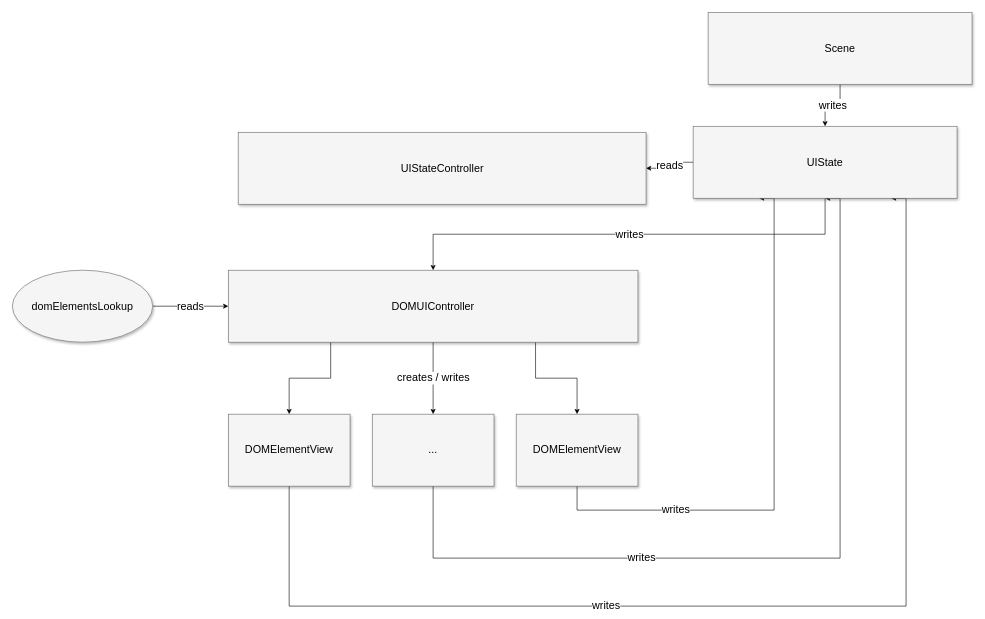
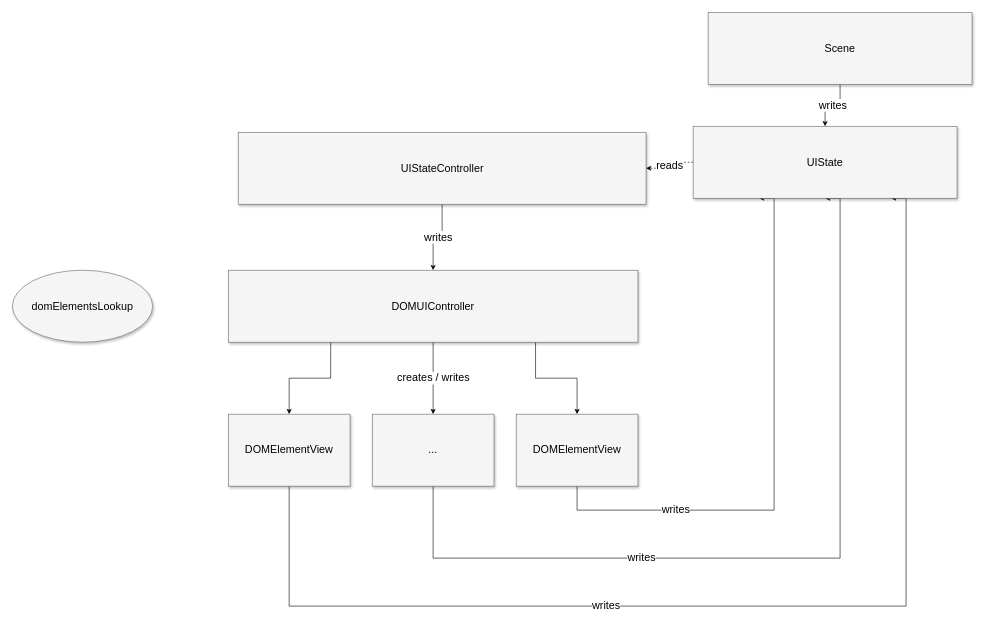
edge "UIState" -> "UIStateController": style solid -> dashed
edge "UIState" -> "DOMUIController": now "UIStateController" -> "DOMUIController"
edge "domElementsLookup" -> "DOMUIController": removed, label "reads"
